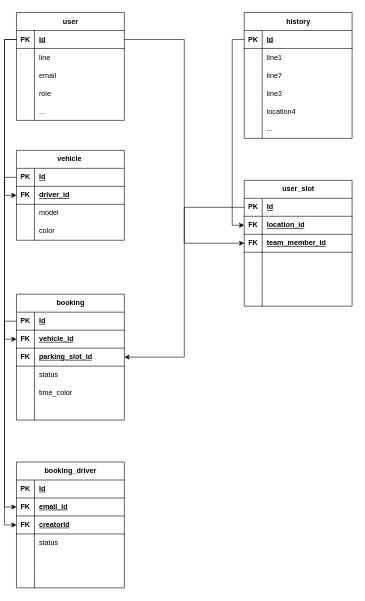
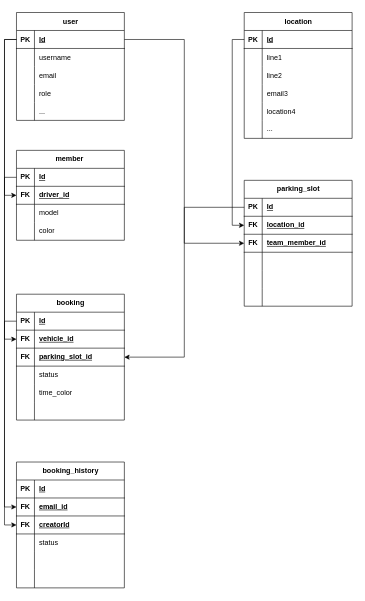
node "history": label "history" -> "location"
node "line": label "line" -> "username"
node "line7": label "line7" -> "line2"
node "line3": label "line3" -> "email3"
node "vehicle": label "vehicle" -> "member"
node "user_slot": label "user_slot" -> "parking_slot"
node "booking_driver": label "booking_driver" -> "booking_history"
